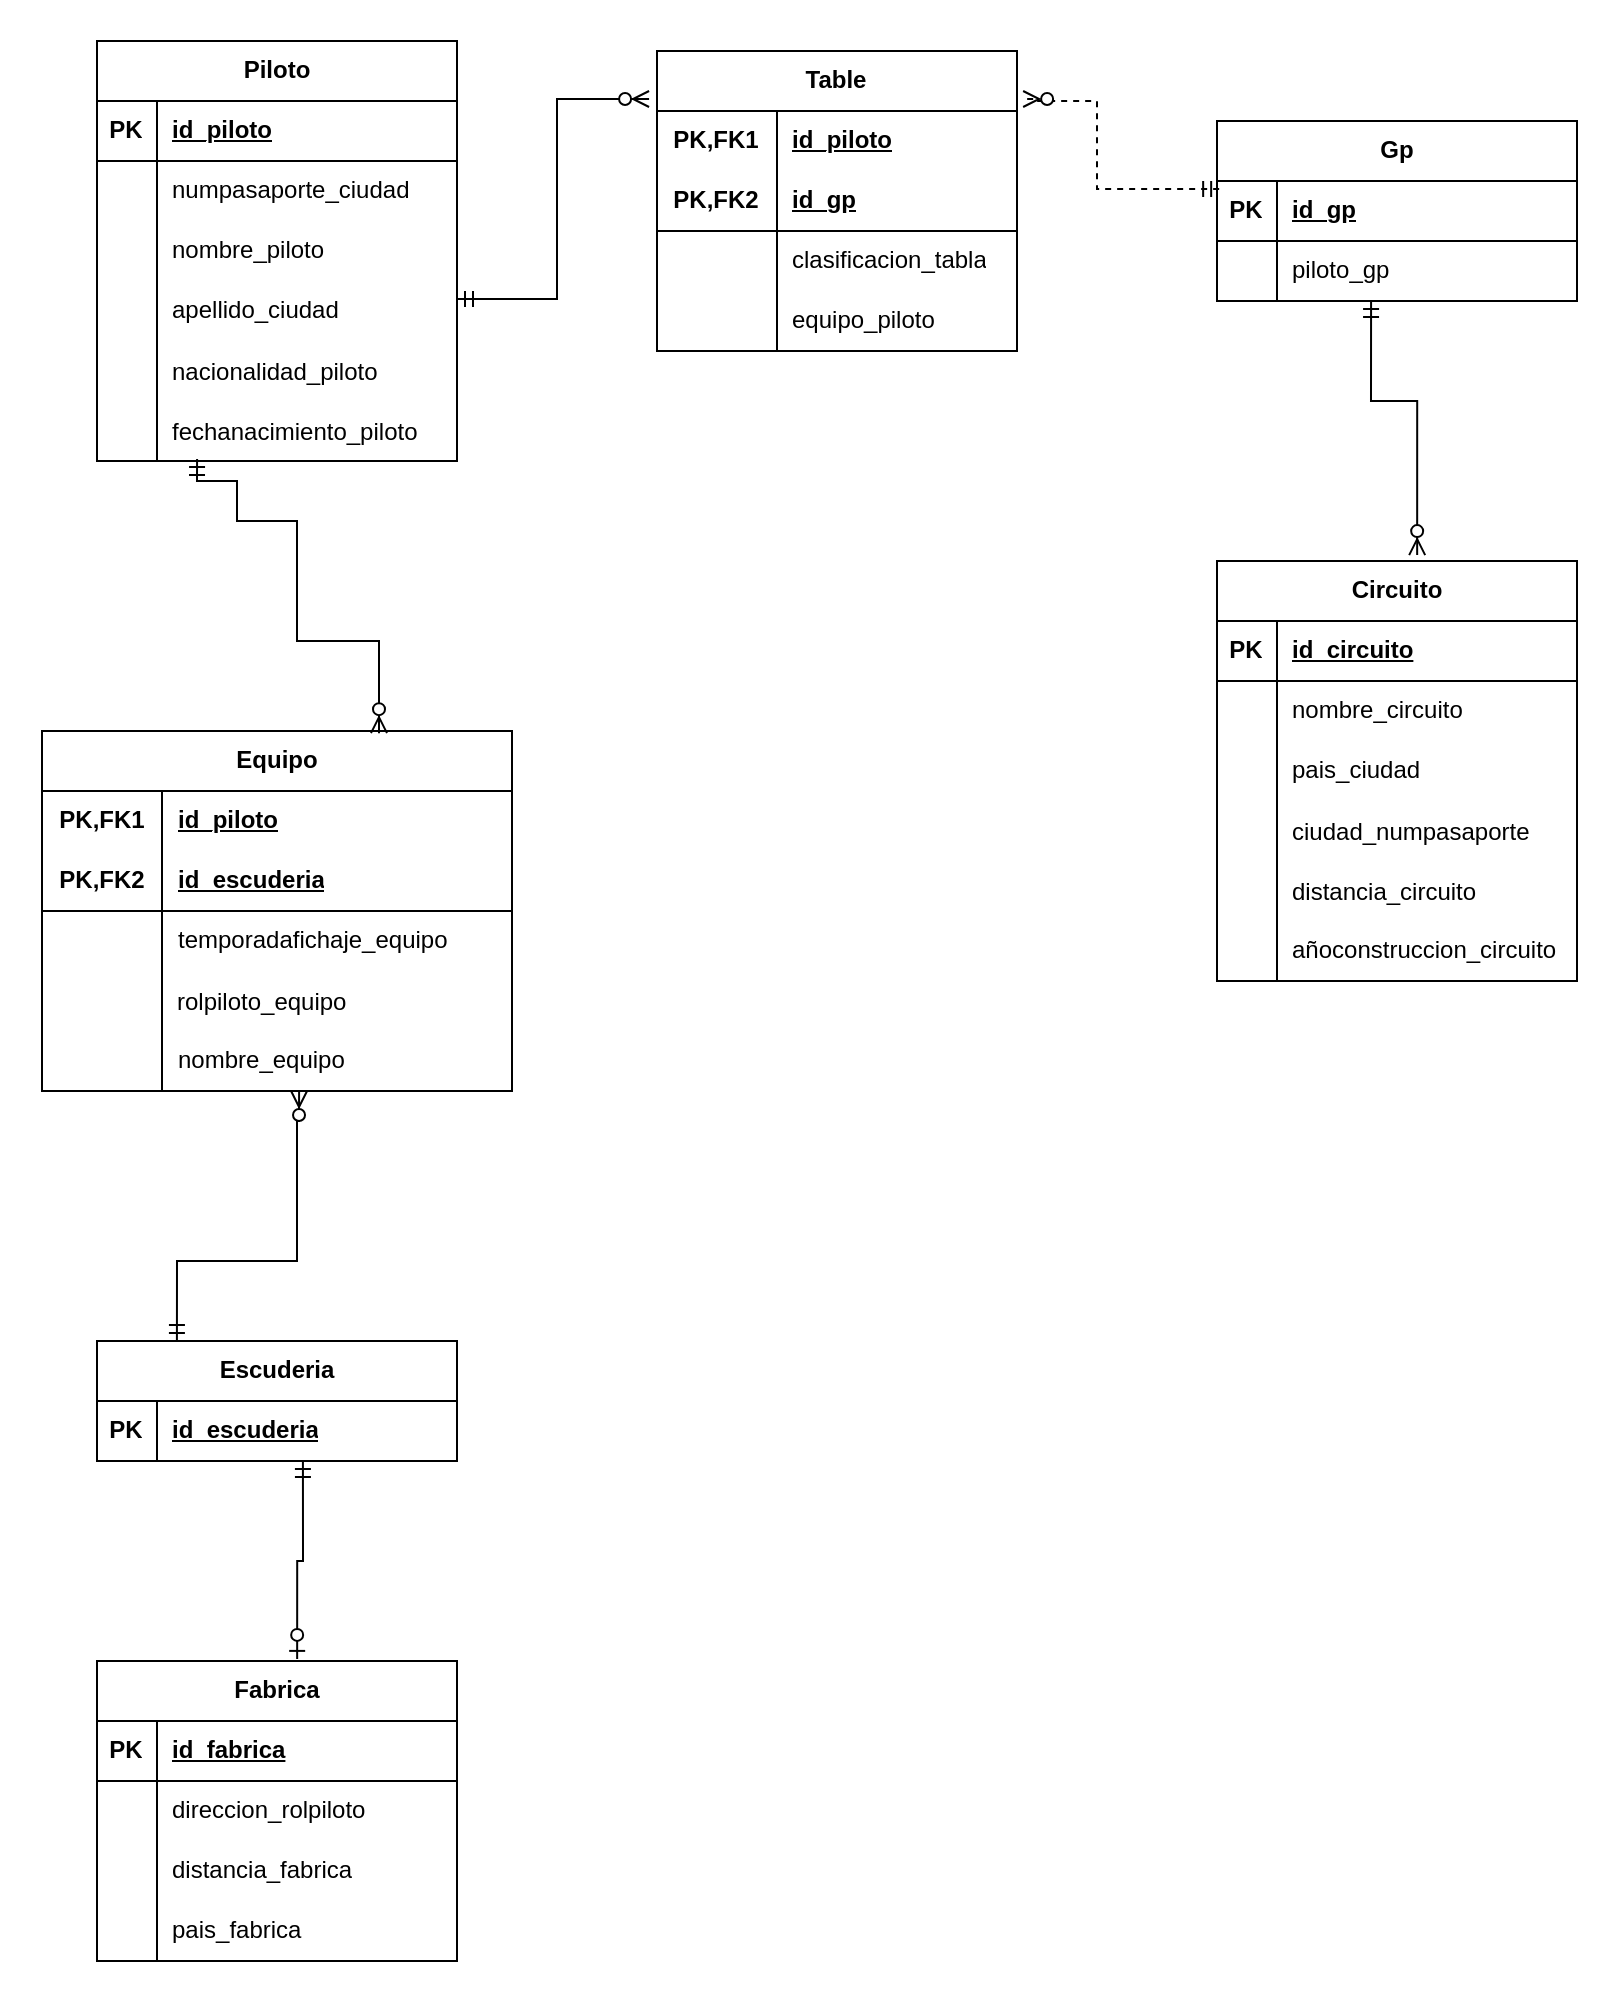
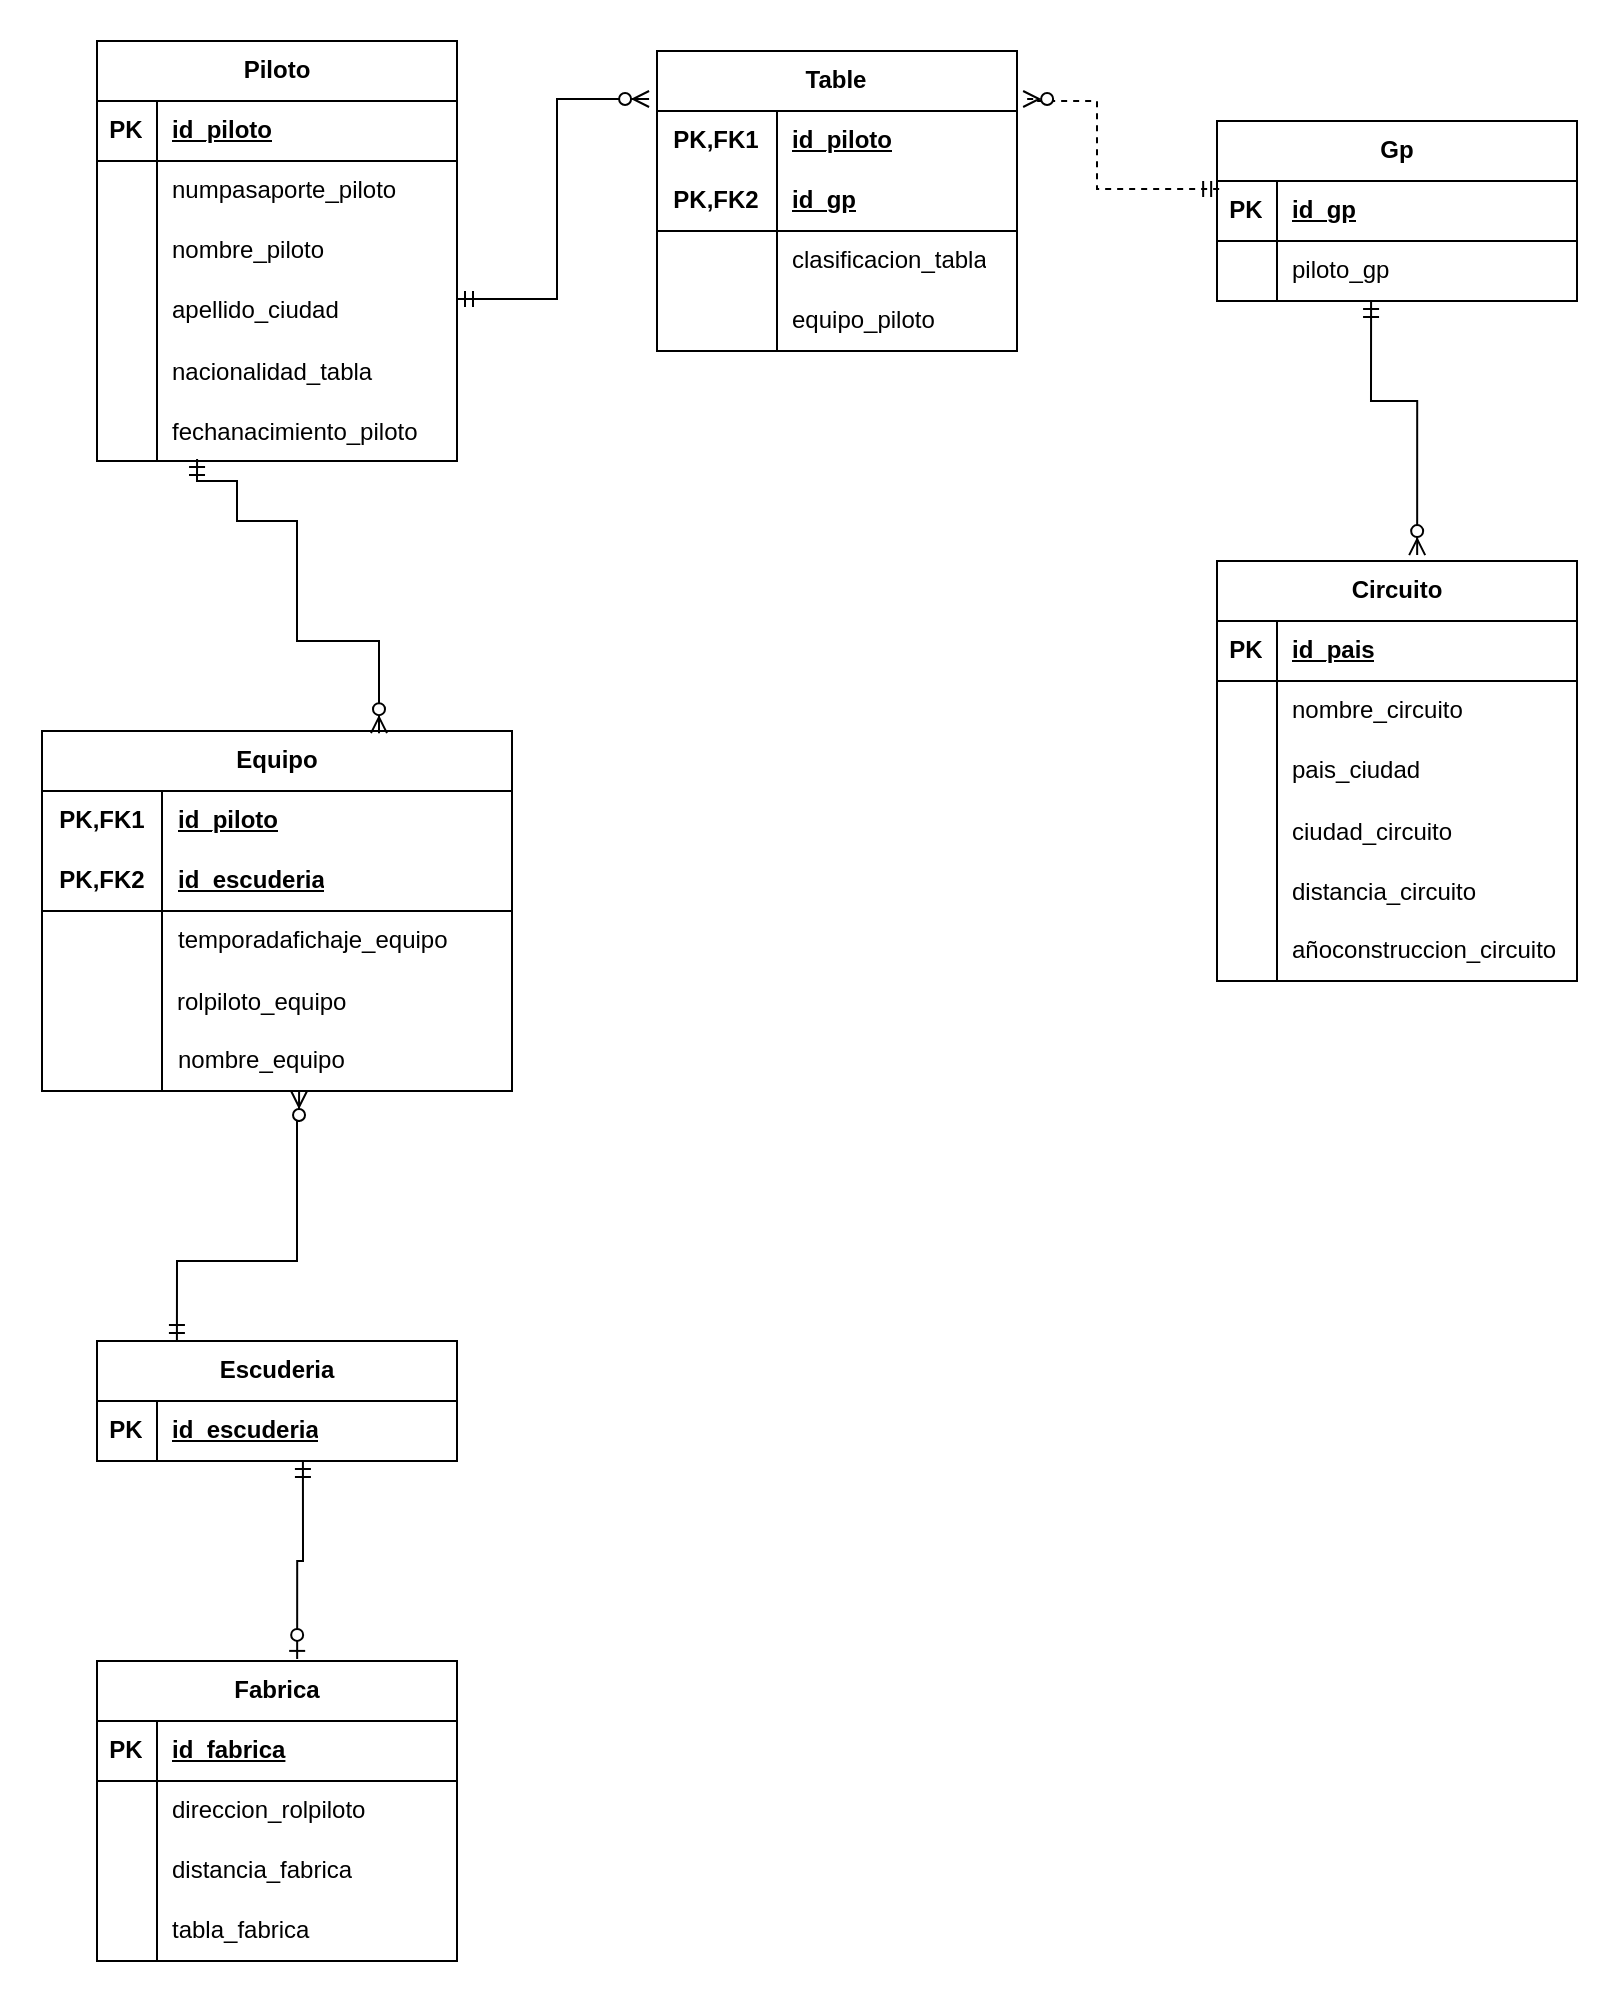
node "numpasaporte_ciudad": label "numpasaporte_ciudad" -> "numpasaporte_piloto"
node "nacionalidad_piloto": label "nacionalidad_piloto" -> "nacionalidad_tabla"
node "id_circuito": label "id_circuito" -> "id_pais"
node "ciudad_numpasaporte": label "ciudad_numpasaporte" -> "ciudad_circuito"
node "pais_fabrica": label "pais_fabrica" -> "tabla_fabrica"
